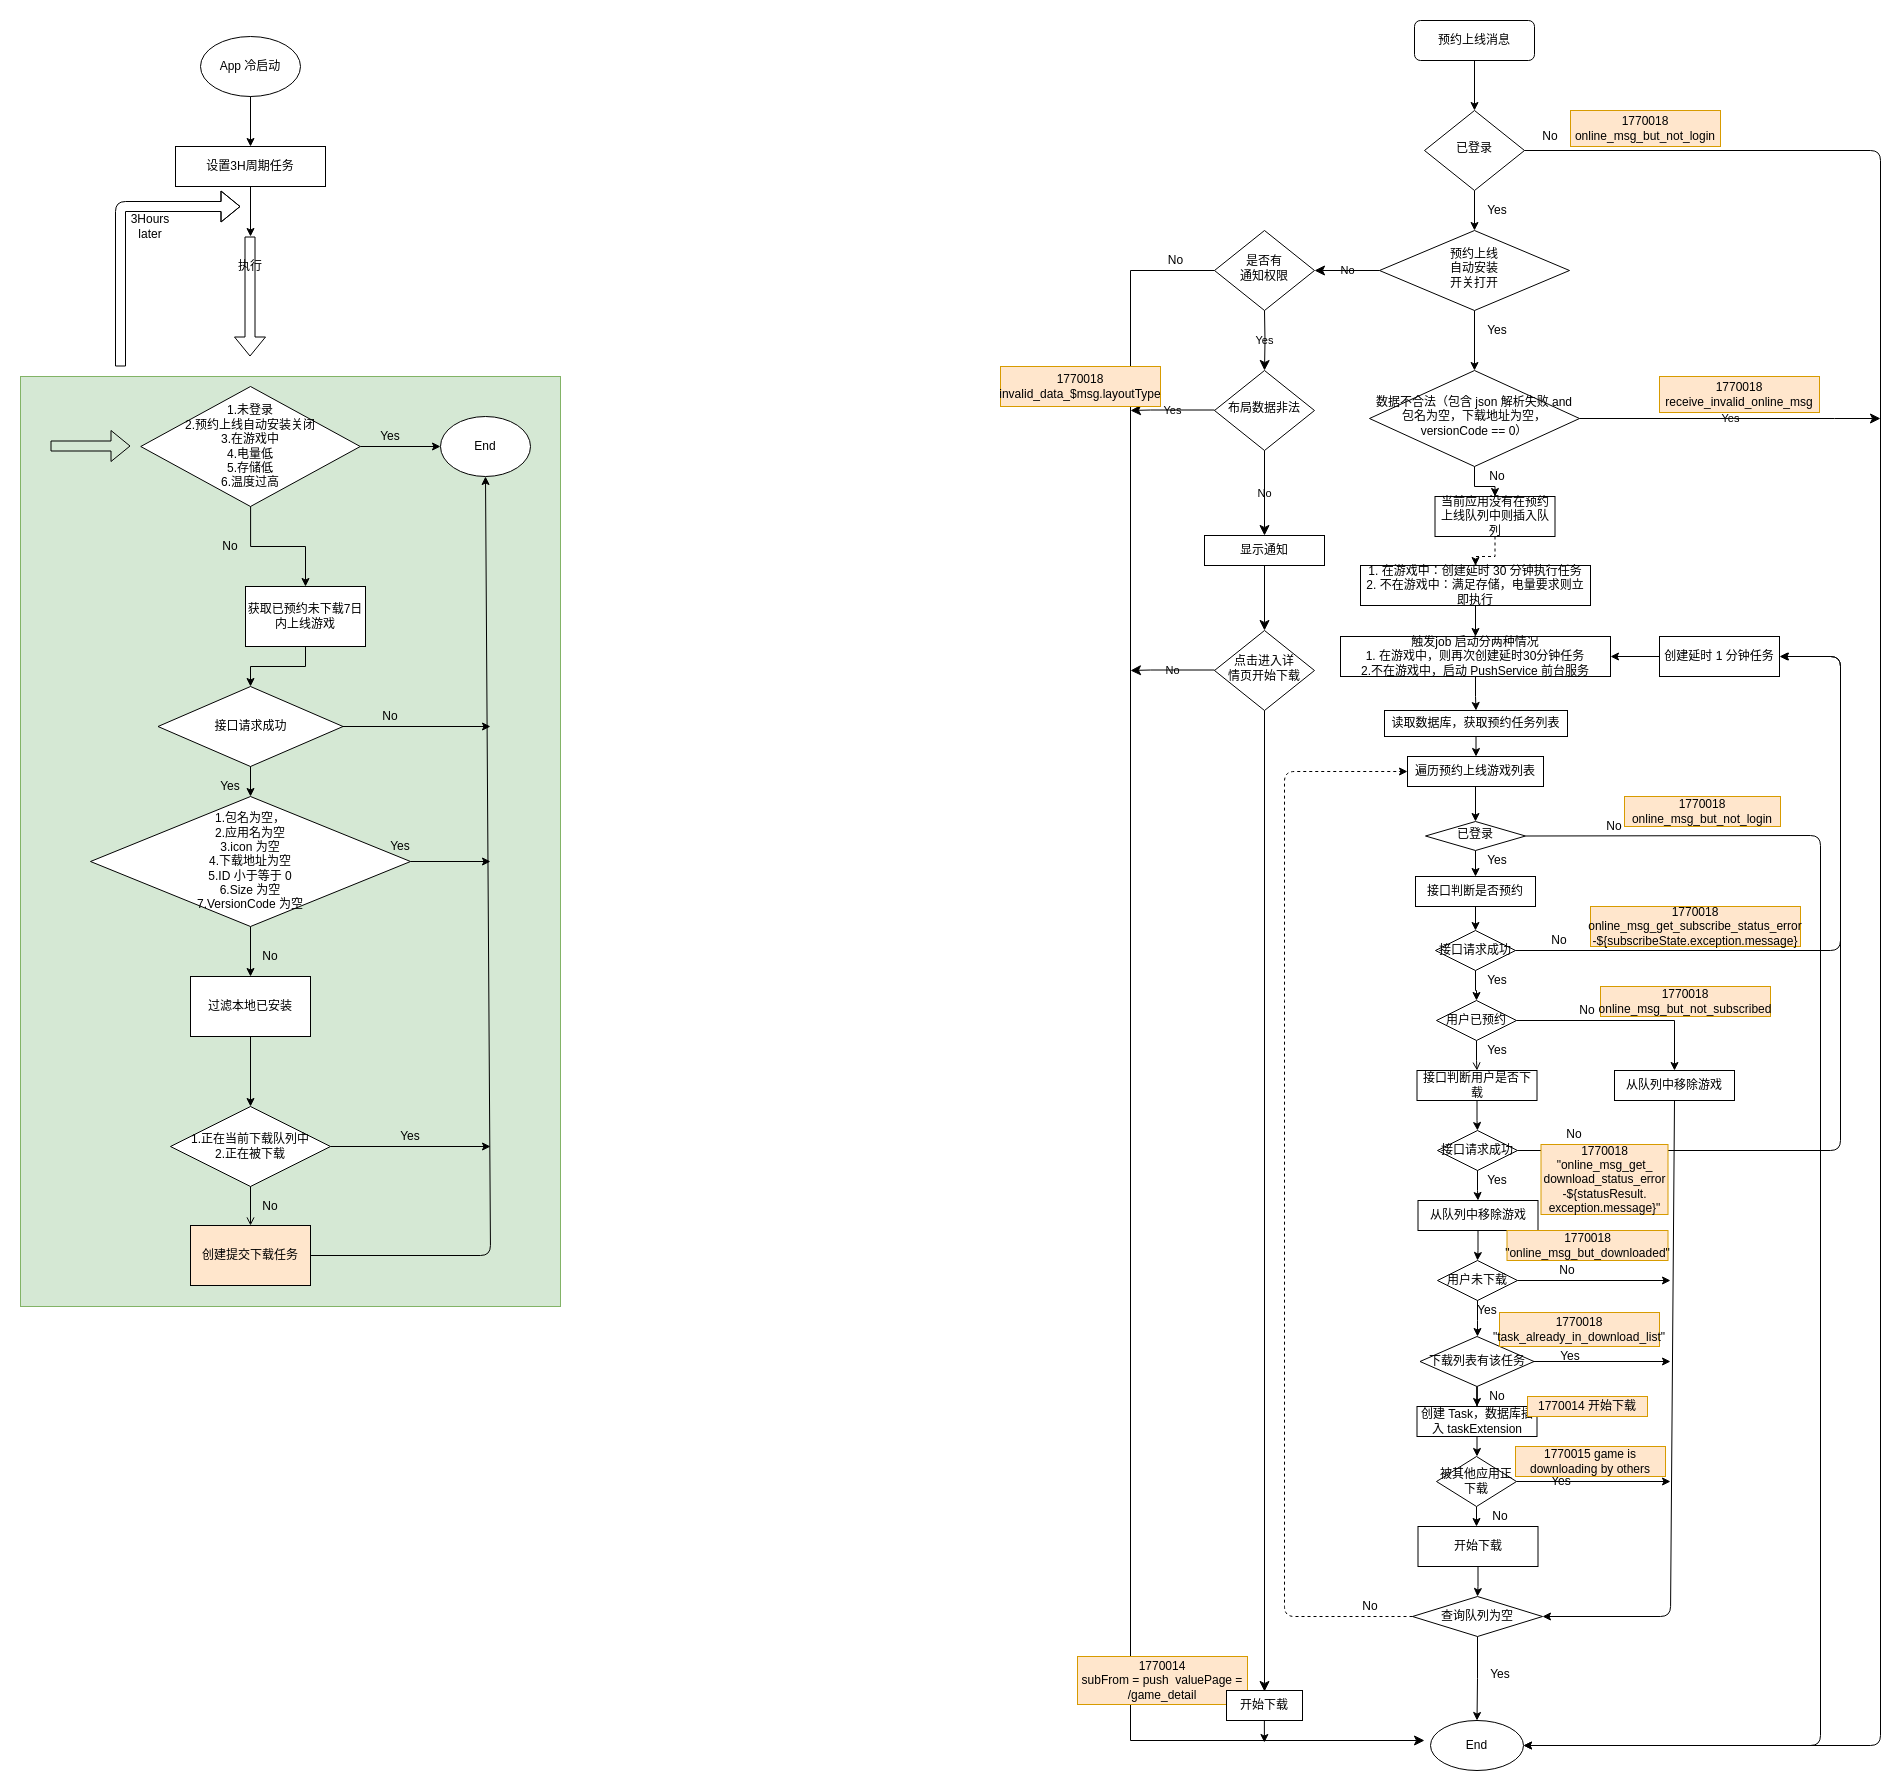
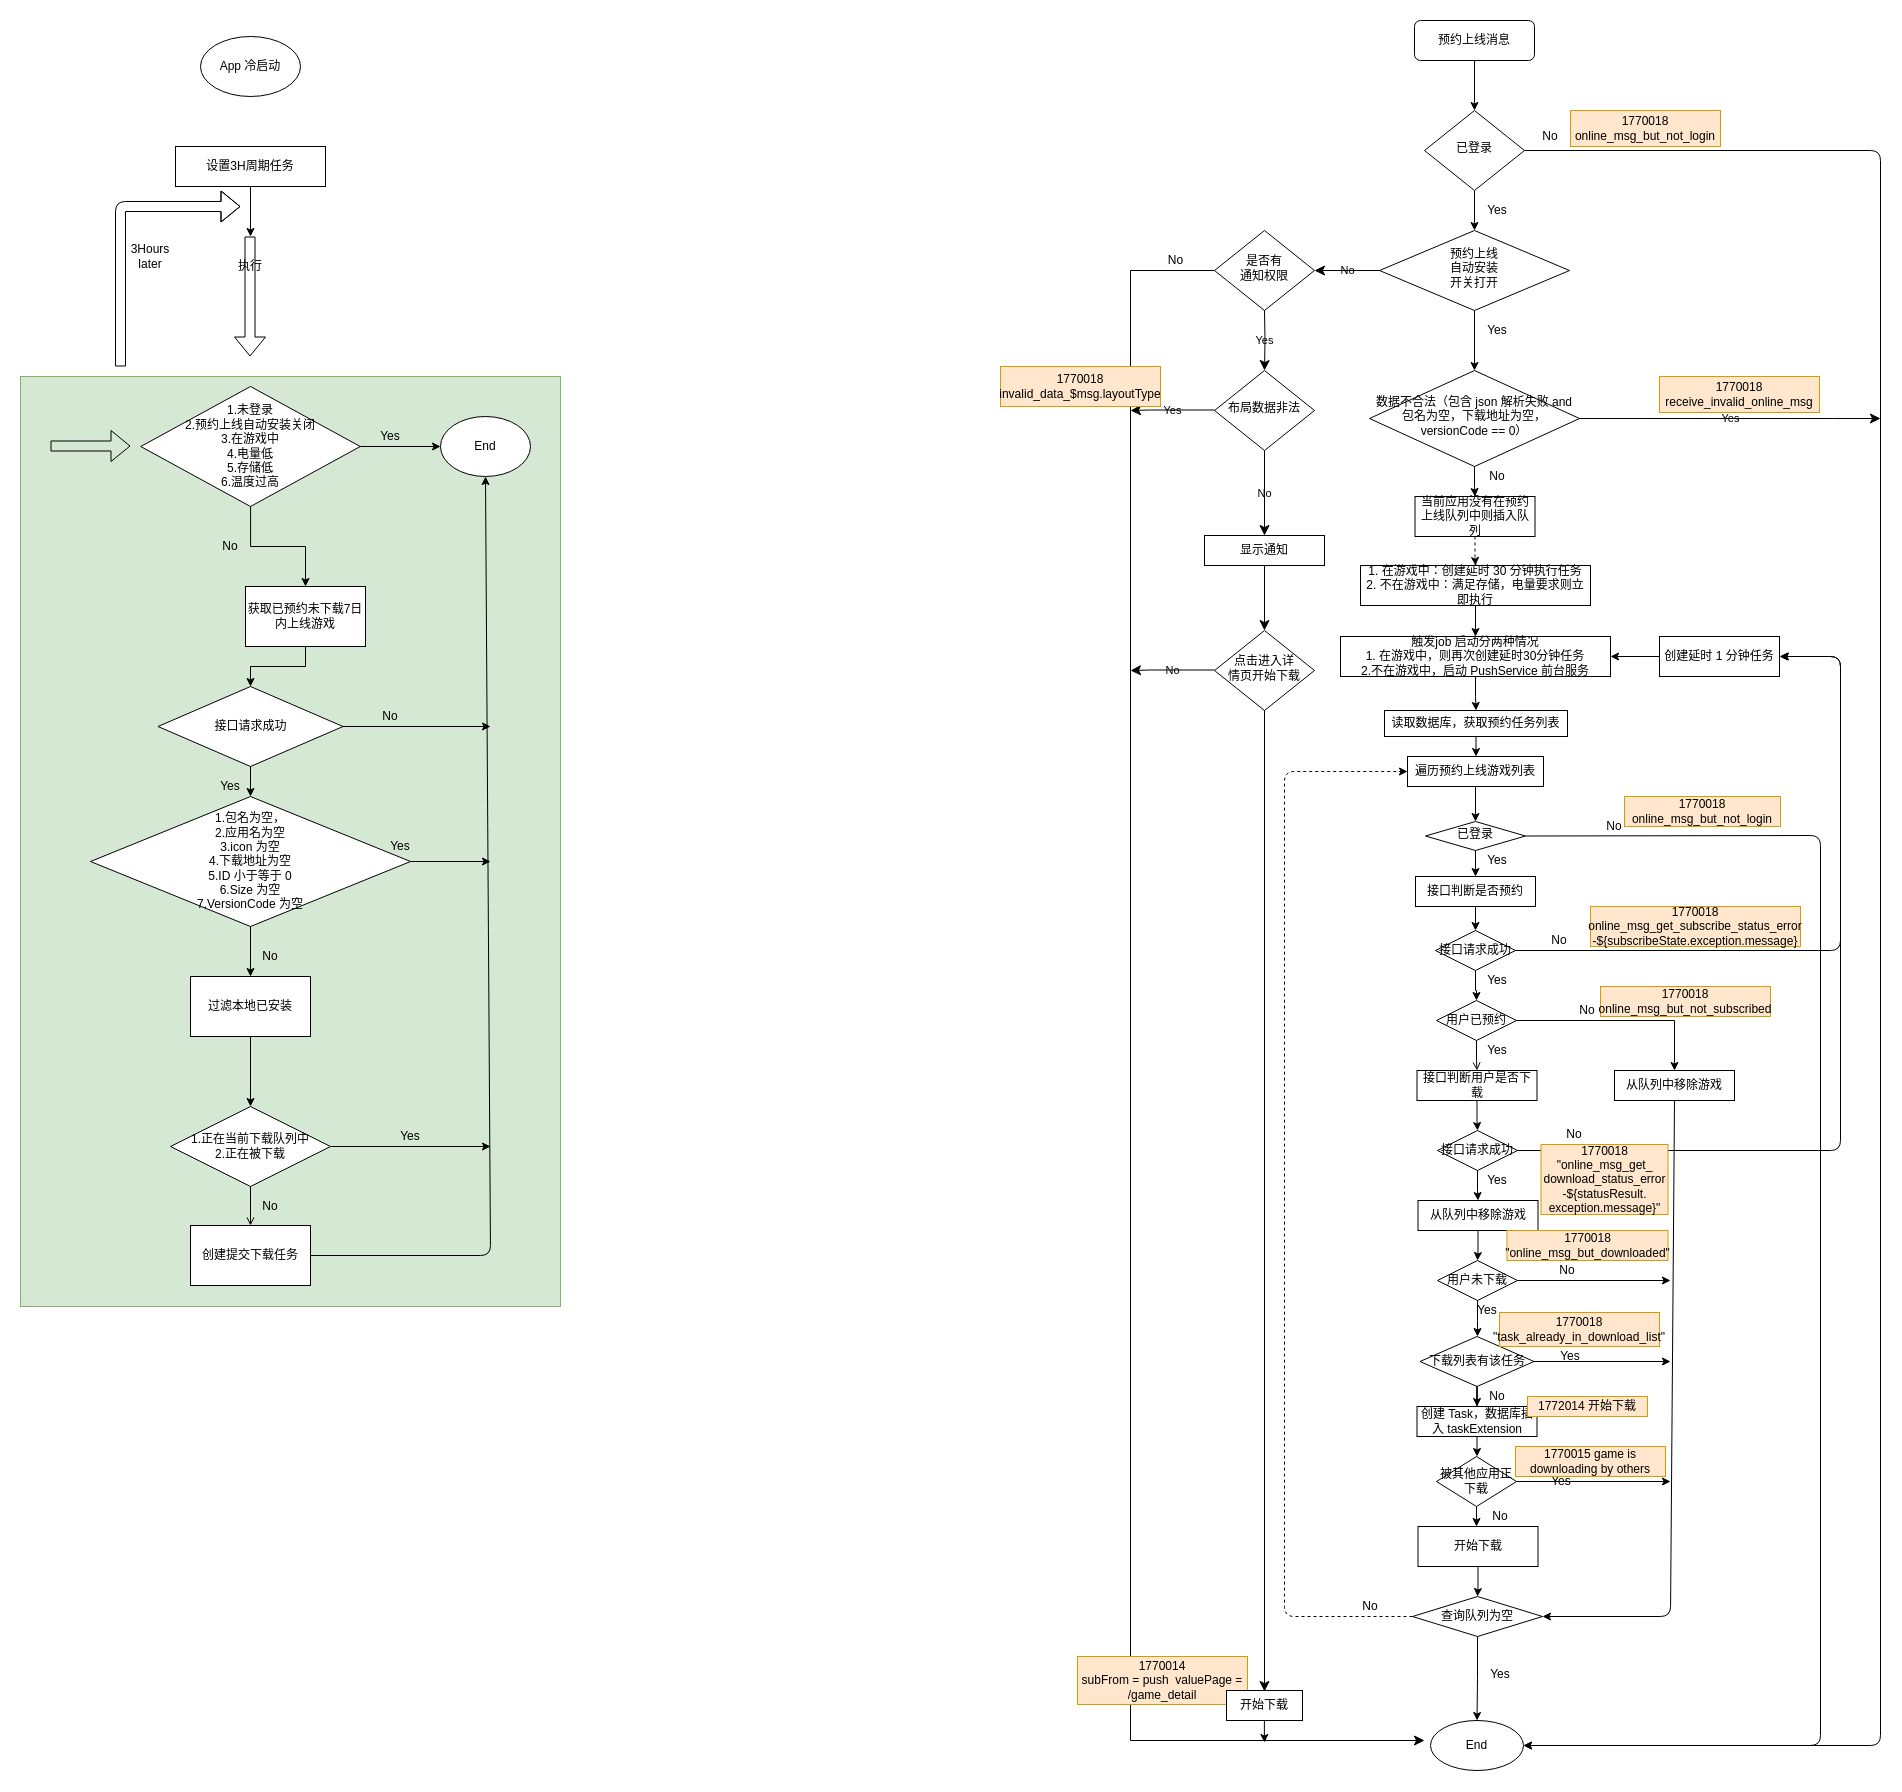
edge "App 冷启动" -> "设置3H周期任务": removed
node "3Hours later": moved (151, 227) -> (151, 257)
node "当前应用没有在预约上线队列中则插入队列": moved (1495, 517) -> (1475, 517)
node "创建提交下载任务": fillcolor #ffe6cc -> #ffffff
node "1770014 开始下载": label "1770014 开始下载" -> "1772014 开始下载"
